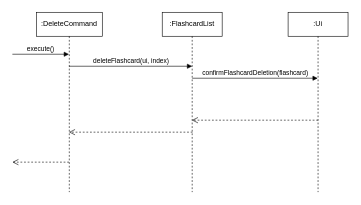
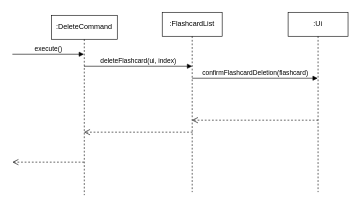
node ":DeleteCommand": moved (69, 102) -> (84, 105)
